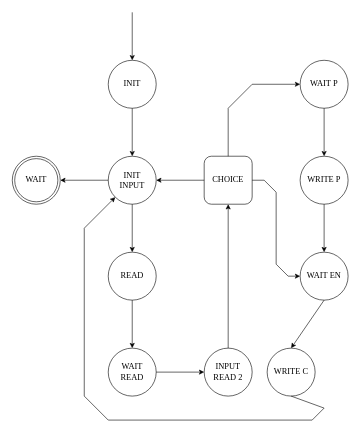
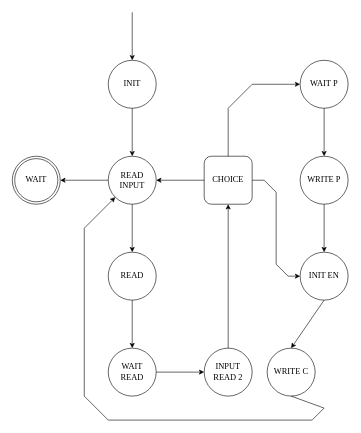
node "INIT INPUT": label "INIT INPUT" -> "READ INPUT"
node "WAIT EN": label "WAIT EN" -> "INIT EN"
